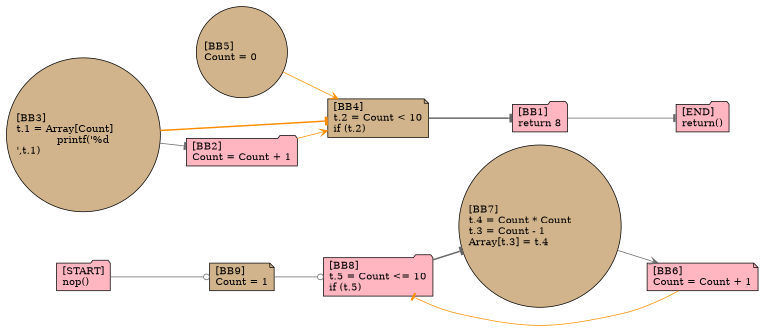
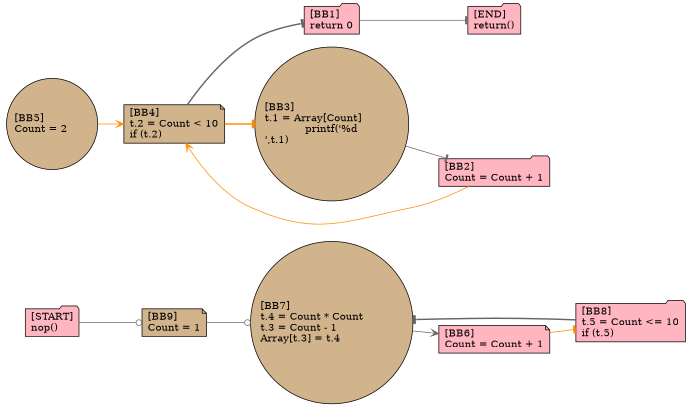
node "[BB5] Count = 0": label "[BB5] Count = 0" -> "[BB5] Count = 2"
node "[BB1] return 8": label "[BB1] return 8" -> "[BB1] return 0"
edge "[BB3] t.1 = Array[Count] printf('%d ',t.1)" -> "[BB4] t.2 = Count < 10 if (t.2)": reversed
edge "[BB9] Count = 1" -> "[BB8] t.5 = Count <= 10 if (t.5)": now "[BB9] Count = 1" -> "[BB7] t.4 = Count * Count t.3 = Count - 1 Array[t.3] = t.4"
